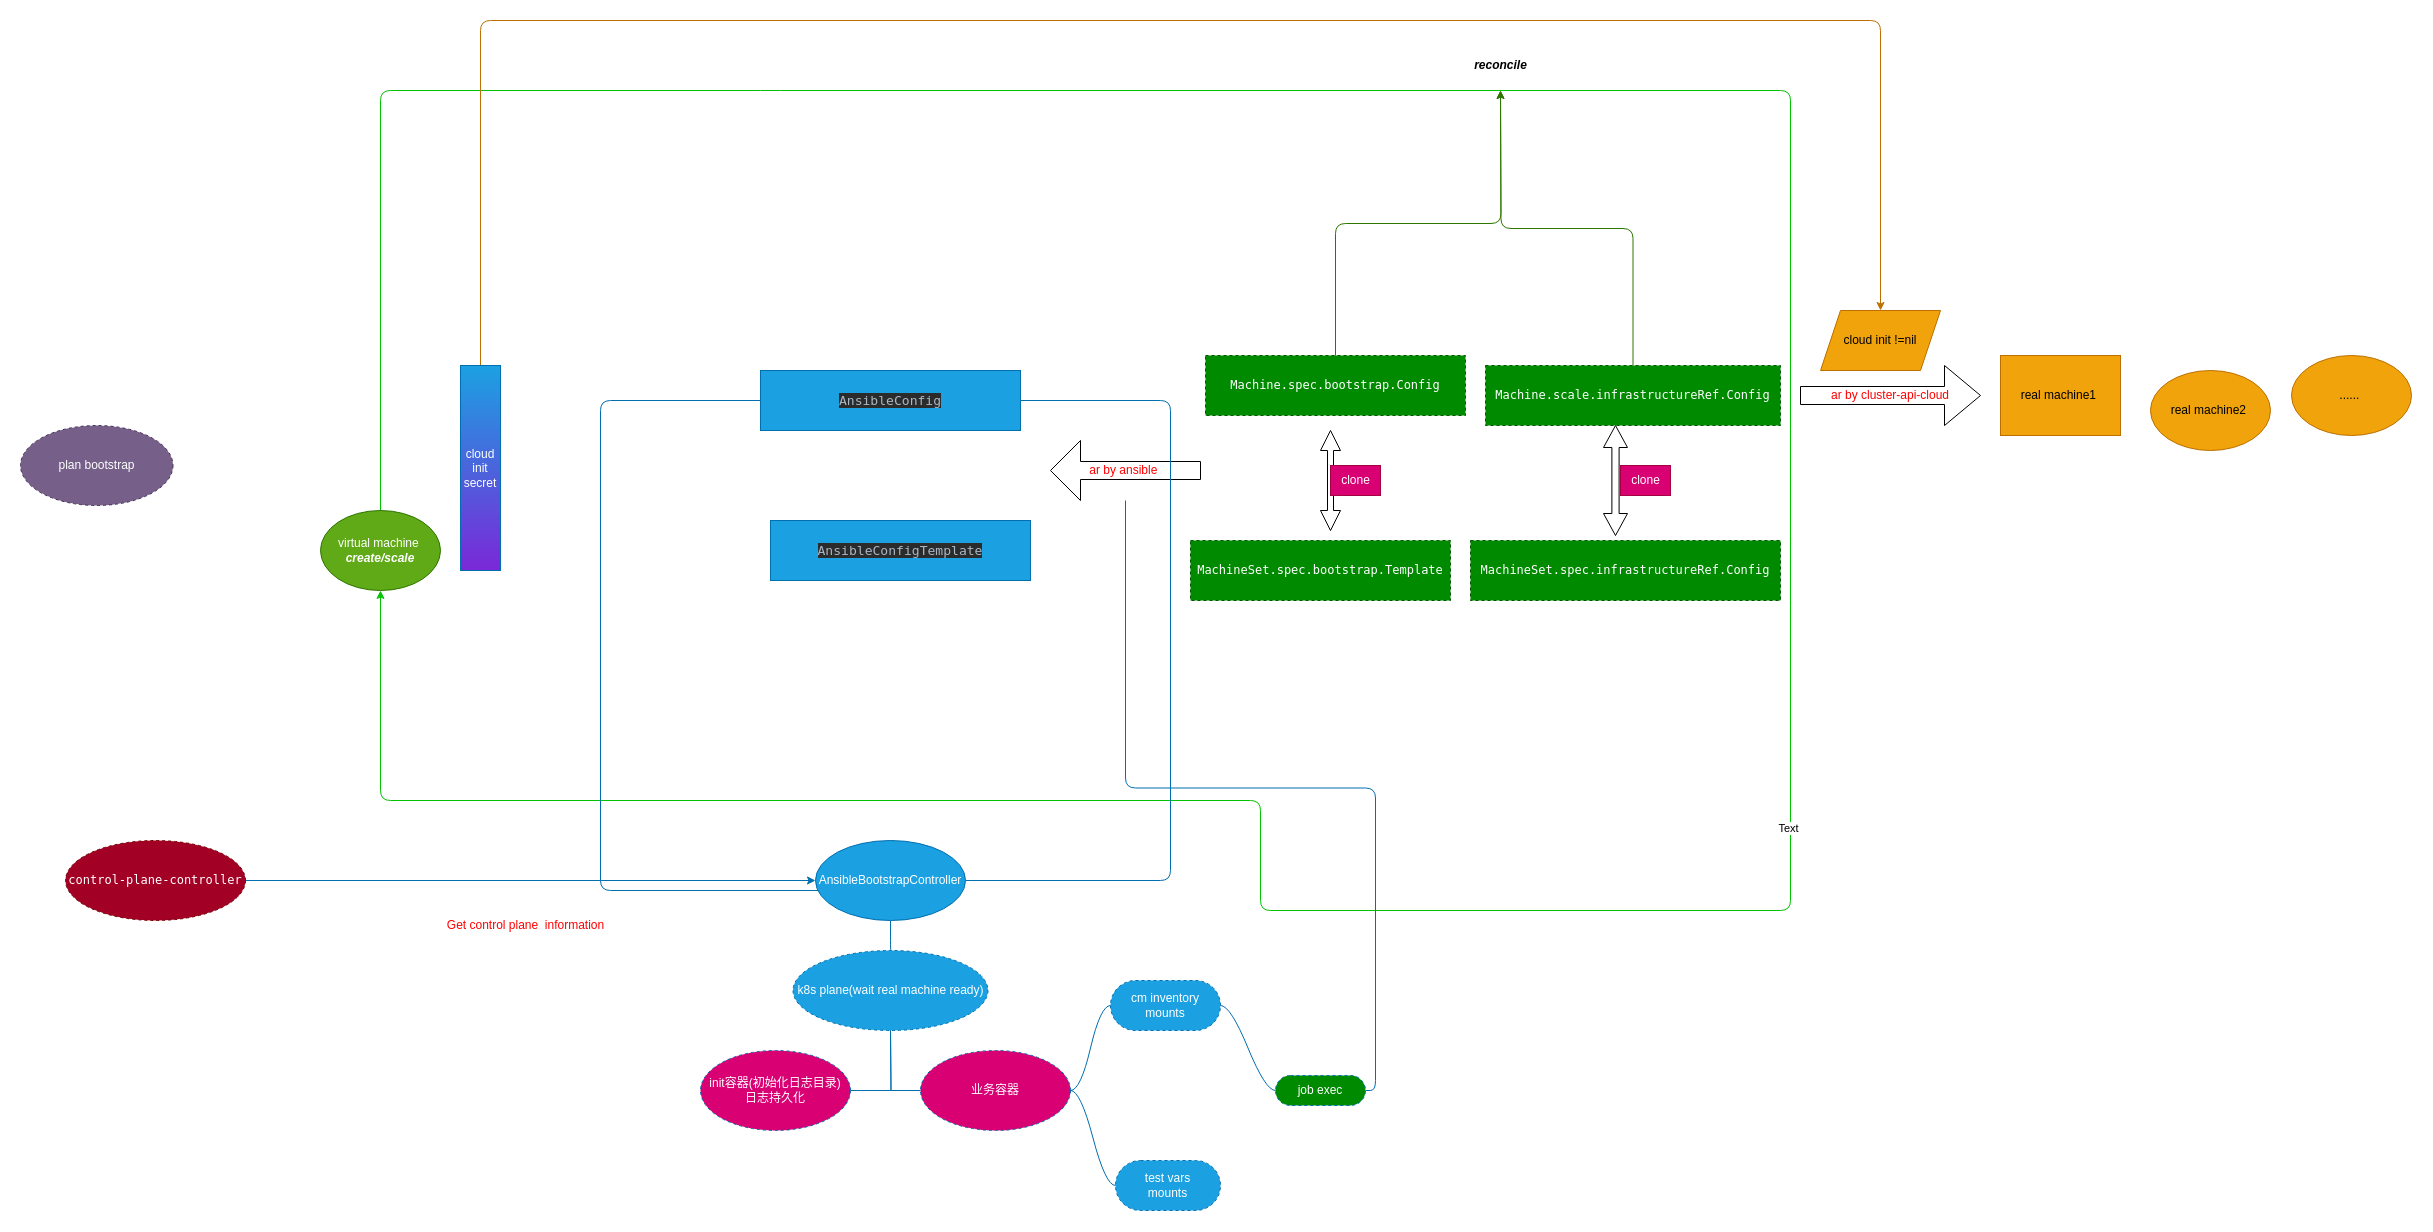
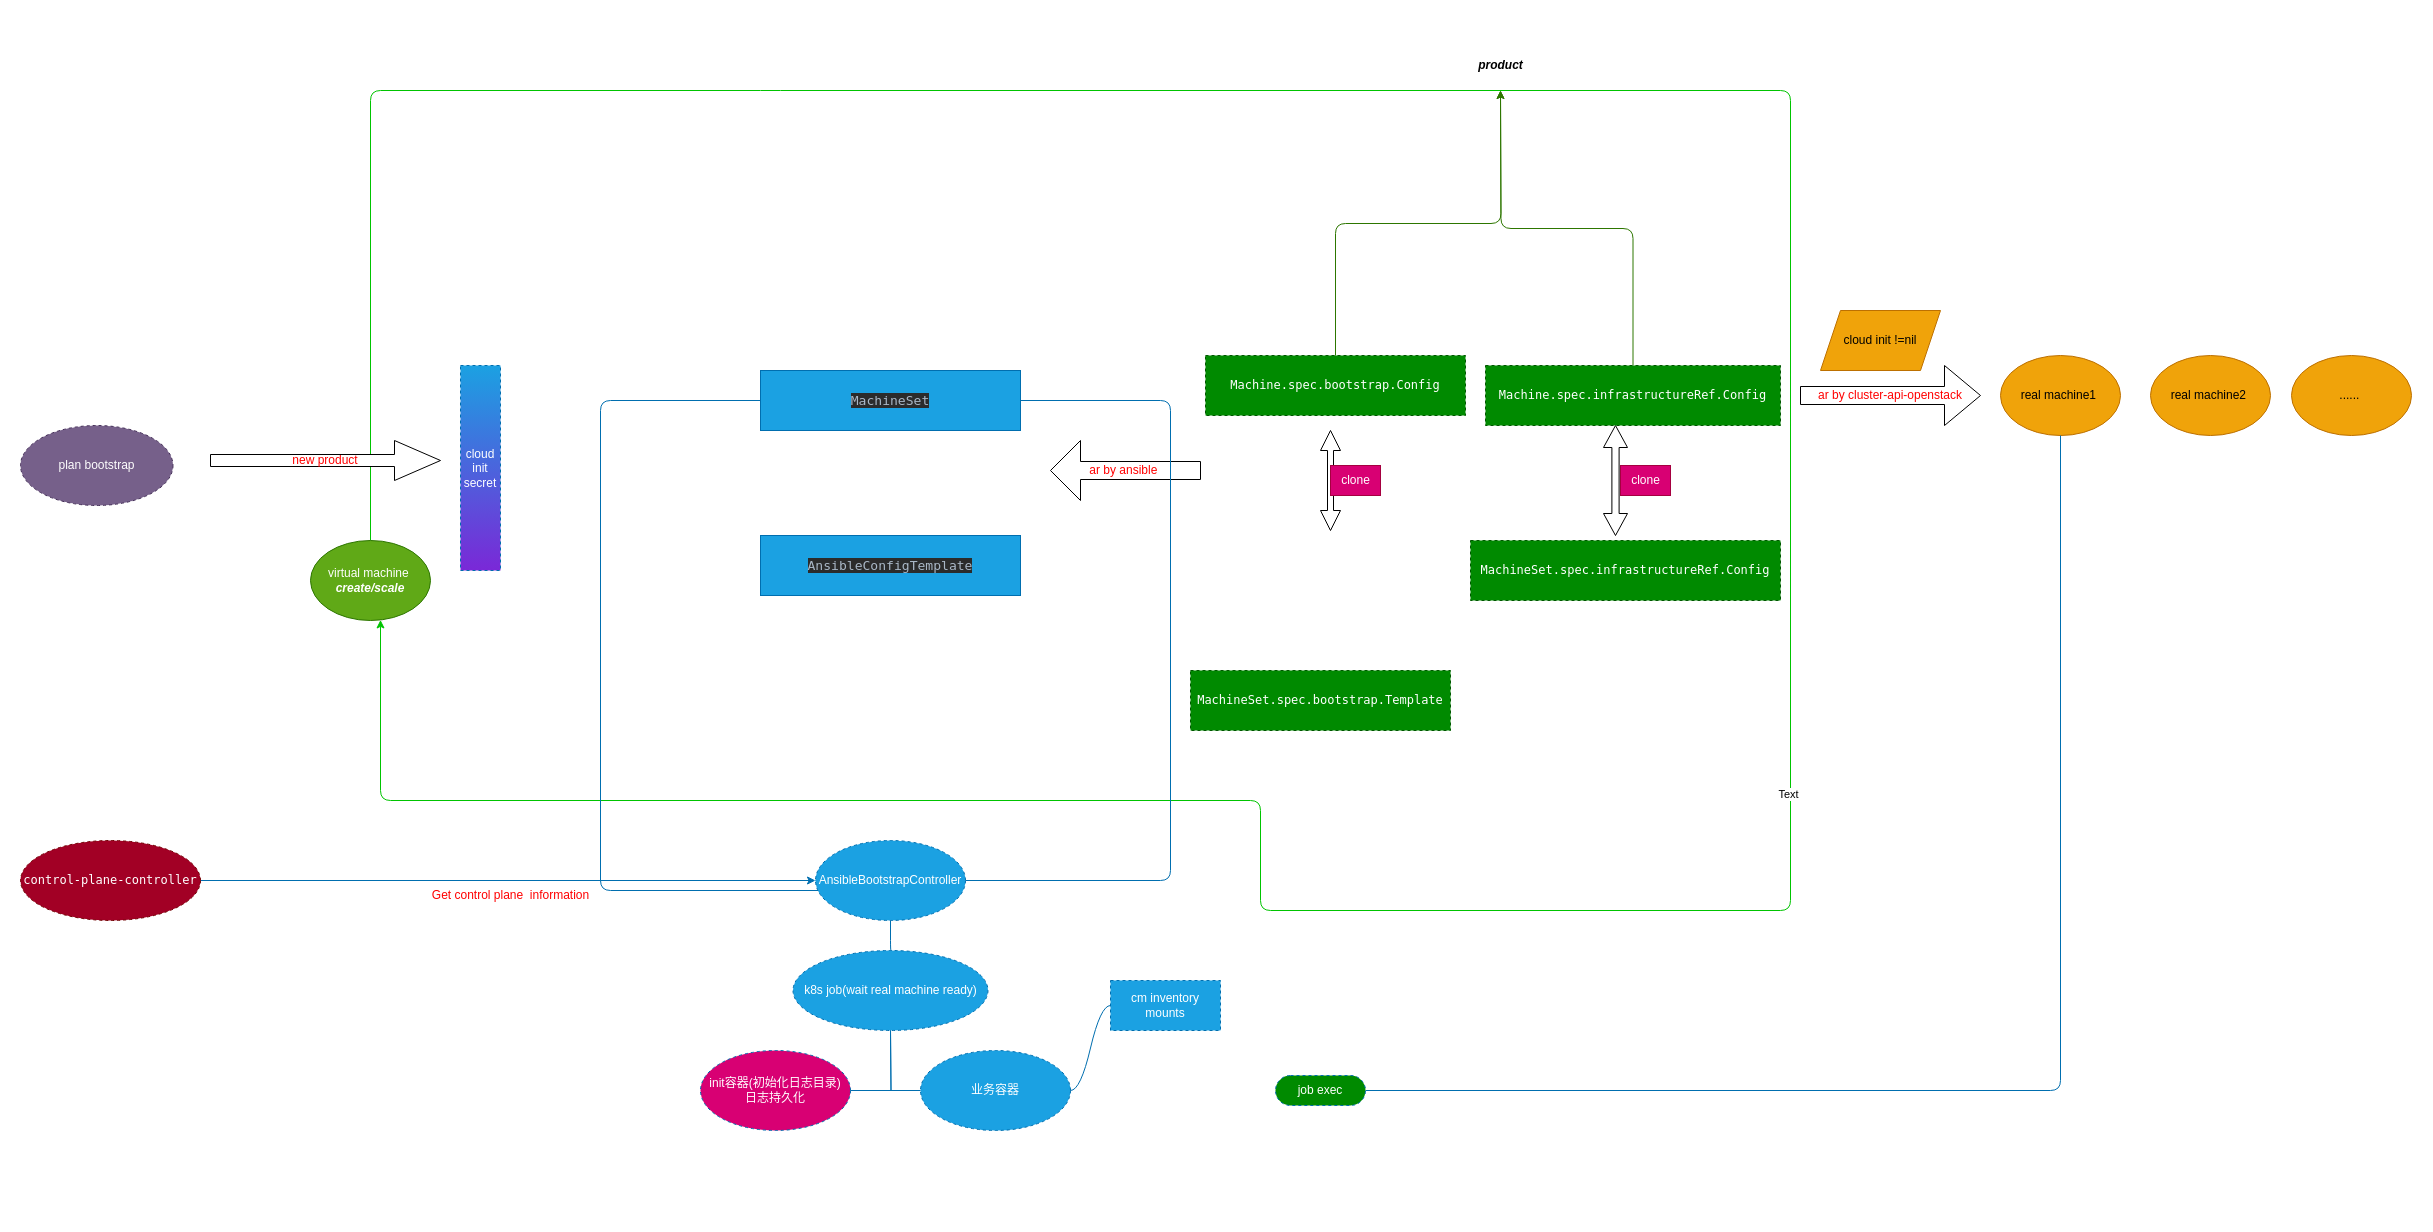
edge "cloud init secret" -> "cloud init !=nil": removed
node "reconcile": label "reconcile" -> "product"
node "Machine.scale.infrastructureRef.Config": label "Machine.scale.infrastructureRef.Config" -> "Machine.spec.infrastructureRef.Config"
node "ar by cluster-api-cloud": label "ar by cluster-api-cloud" -> "ar by cluster-api-openstack"
node "real machine1": shape rectangle -> ellipse
node "AnsibleConfig": label "AnsibleConfig" -> "MachineSet"
node "real machine2": moved (2211, 411) -> (2211, 396)
node "new product": added
node "cloud init secret": style solid -> dashed
node "virtual machine create/scale": moved (381, 551) -> (371, 581)
node "AnsibleConfigTemplate": moved (901, 551) -> (891, 566)
node "MachineSet.spec.bootstrap.Template": moved (1321, 571) -> (1321, 701)
edge "ar by ansible" -- "job exec": now "real machine1" -- "job exec"
node "control-plane-controller": moved (156, 881) -> (111, 881)
node "AnsibleBootstrapController": style solid -> dashed
node "Get control plane information": moved (526, 926) -> (511, 896)
node "k8s plane(wait real machine ready)": label "k8s plane(wait real machine ready)" -> "k8s job(wait real machine ready)"
node "cm inventory mounts": shape rounded rectangle -> rectangle
edge "cm inventory mounts" -- "job exec": removed
node "业务容器": fillcolor #d80073 -> #1ba1e2
edge "业务容器" -- "test vars mounts": removed
node "test vars mounts": removed
